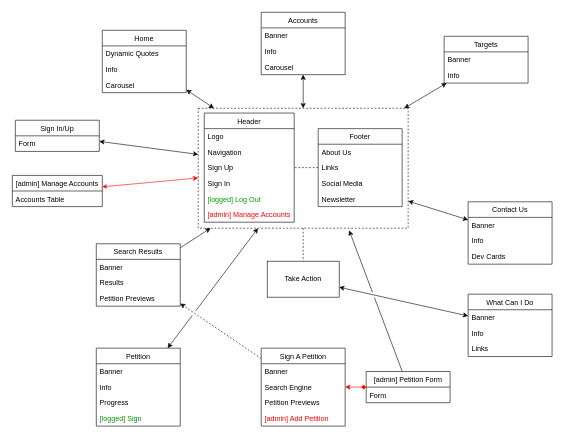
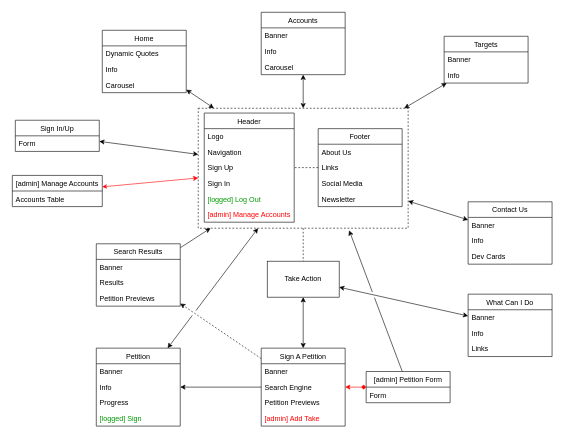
edge "Take Action" -- "Sign A Petition": added
edge "Sign A Petition" -> "Petition": added
node "[admin] Add Petition": label "[admin] Add Petition" -> "[admin] Add Take"
